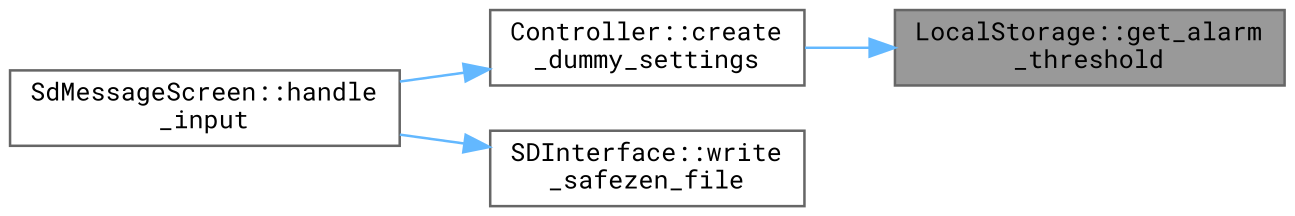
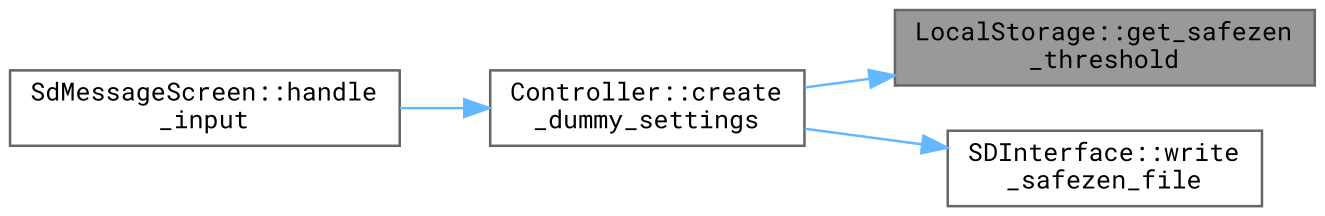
node "LocalStorage::get_alarm _threshold": label "LocalStorage::get_alarm _threshold" -> "LocalStorage::get_safezen _threshold"
edge "SdMessageScreen::handle _input" -> "SDInterface::write _safezen_file": now "Controller::create _dummy_settings" -> "SDInterface::write _safezen_file"
